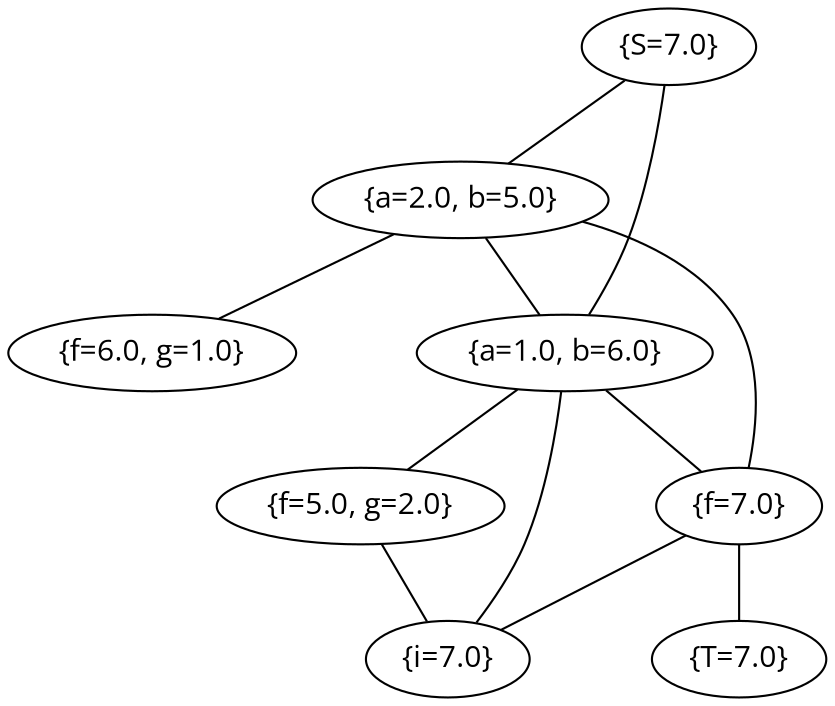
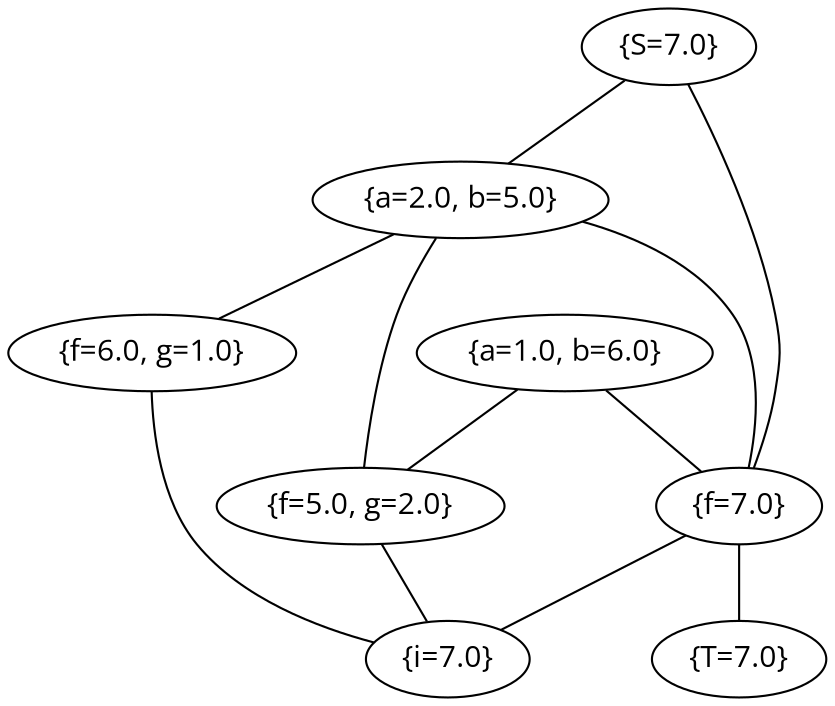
edge "{S=7.0}" -- "{a=1.0, b=6.0}": now "{S=7.0}" -- "{f=7.0}"
edge "{a=2.0, b=5.0}" -- "{a=1.0, b=6.0}": now "{a=2.0, b=5.0}" -- "{f=5.0, g=2.0}"
edge "{a=1.0, b=6.0}" -- "{i=7.0}": now "{f=6.0, g=1.0}" -- "{i=7.0}"
